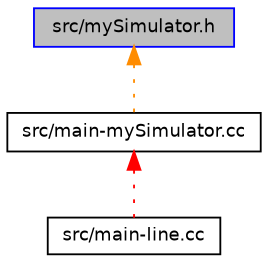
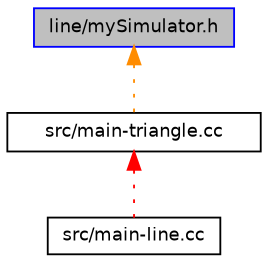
node "src/mySimulator.h": label "src/mySimulator.h" -> "line/mySimulator.h"
node "src/main-mySimulator.cc": label "src/main-mySimulator.cc" -> "src/main-triangle.cc"
